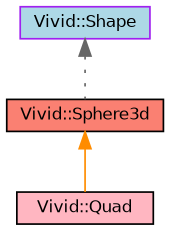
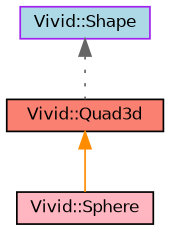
node "Vivid::Sphere3d": label "Vivid::Sphere3d" -> "Vivid::Quad3d"
node "Vivid::Quad": label "Vivid::Quad" -> "Vivid::Sphere"
